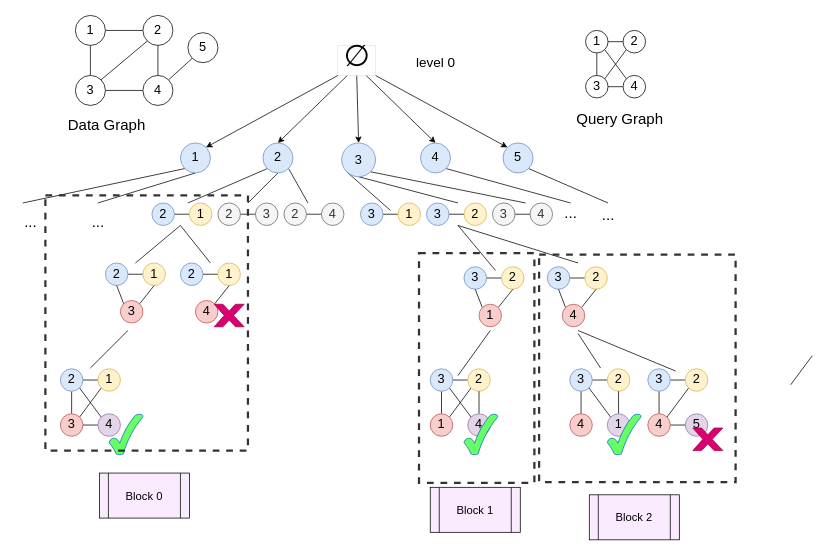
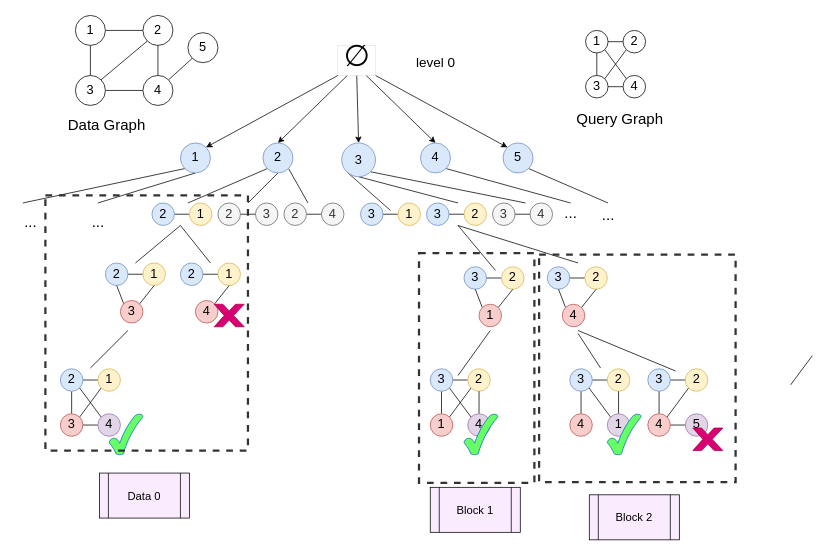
node "Block 0": label "Block 0" -> "Data 0"
